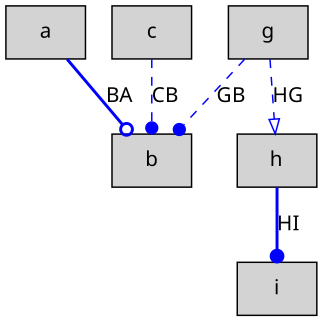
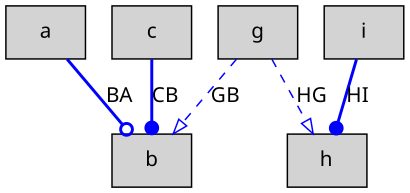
edge "c" -> "b": style dashed -> bold
edge "g" -> "b": arrowhead dot -> onormal
edge "h" -> "i": reversed
